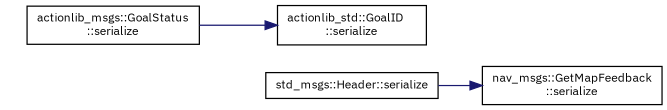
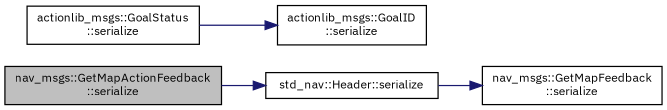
node "actionlib_std::GoalID ::serialize": label "actionlib_std::GoalID ::serialize" -> "actionlib_msgs::GoalID ::serialize"
node "nav_msgs::GetMapActionFeedback ::serialize": added
node "std_msgs::Header::serialize": label "std_msgs::Header::serialize" -> "std_nav::Header::serialize"
